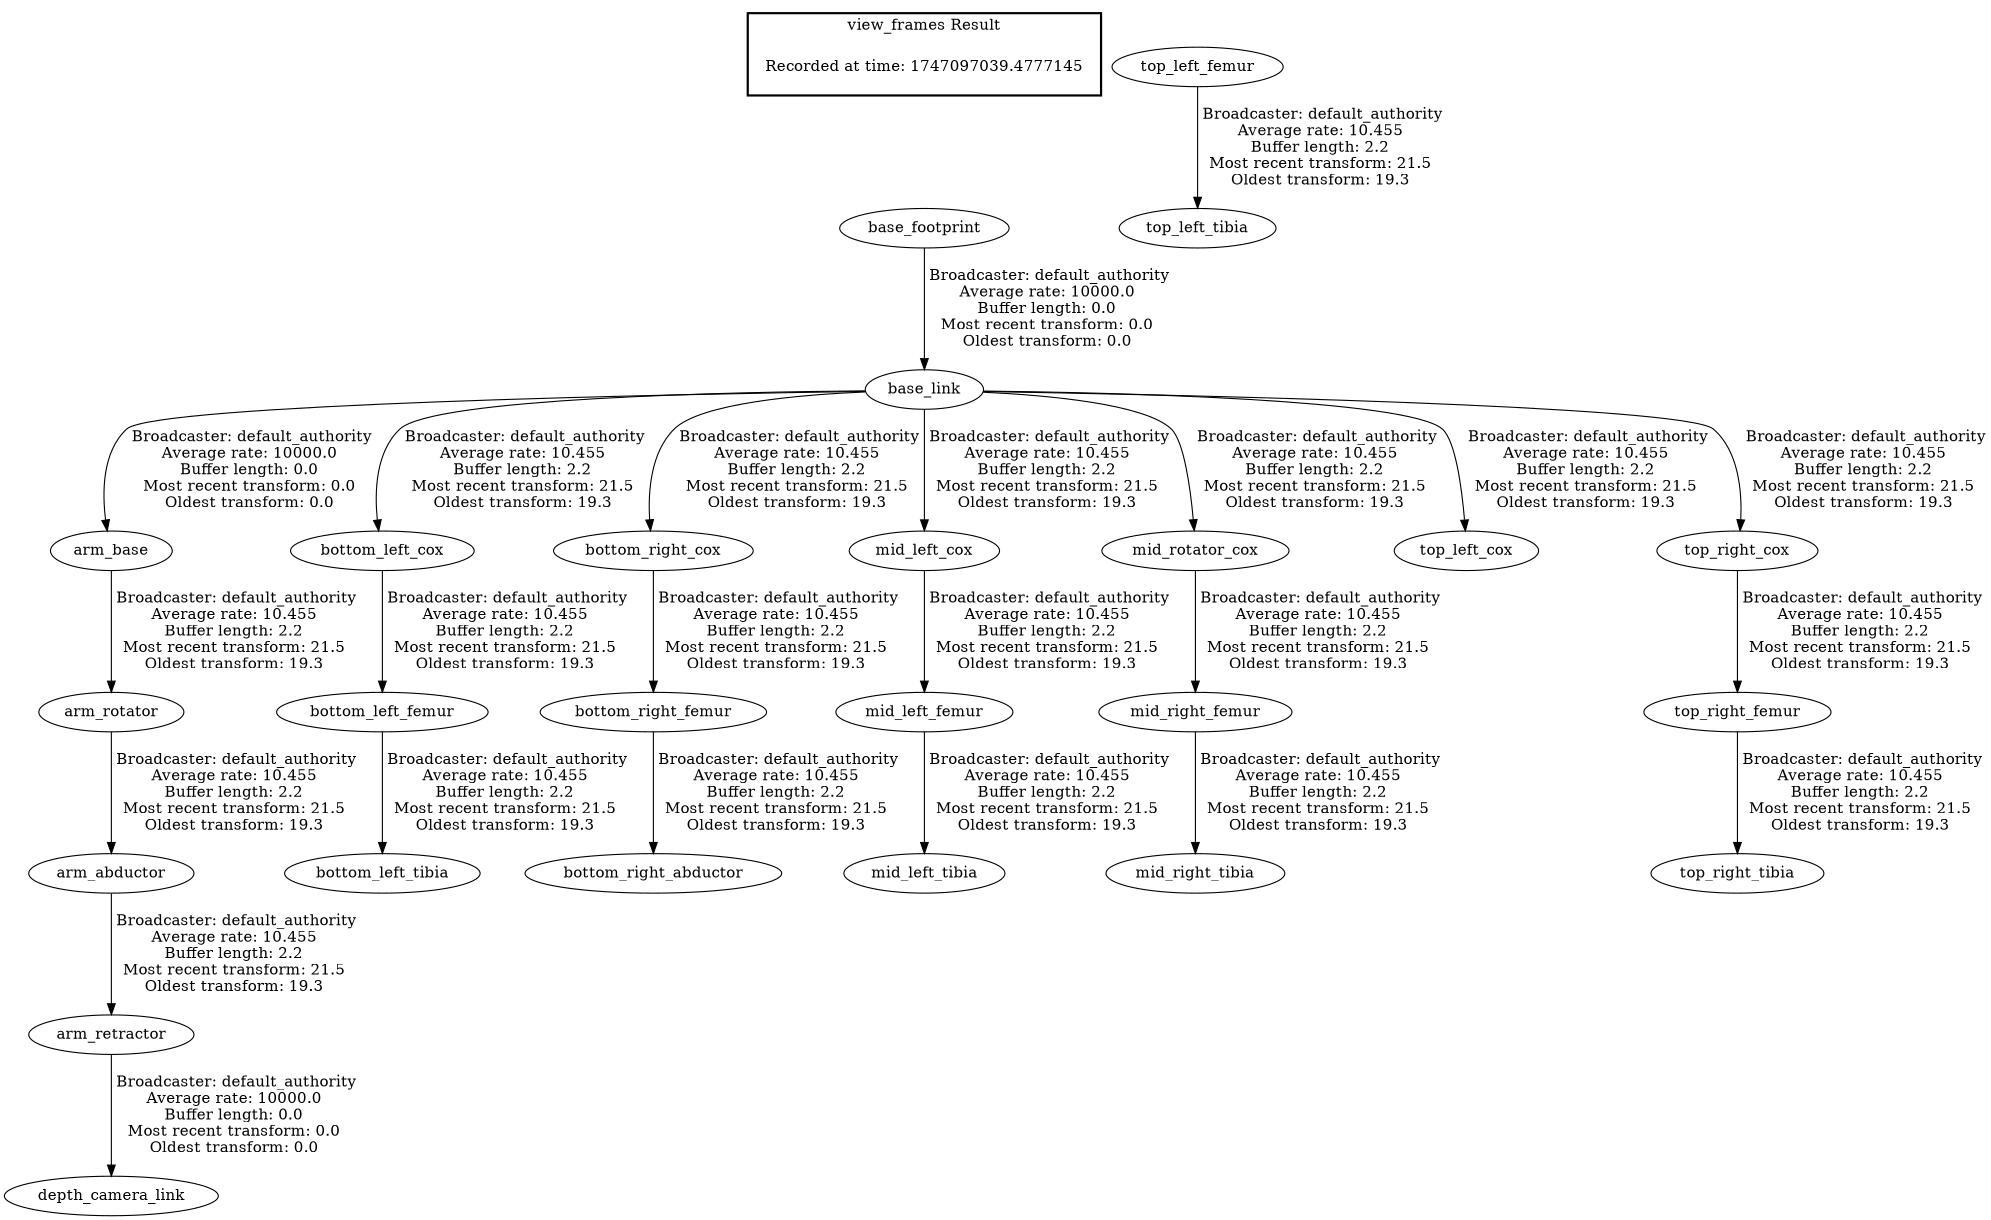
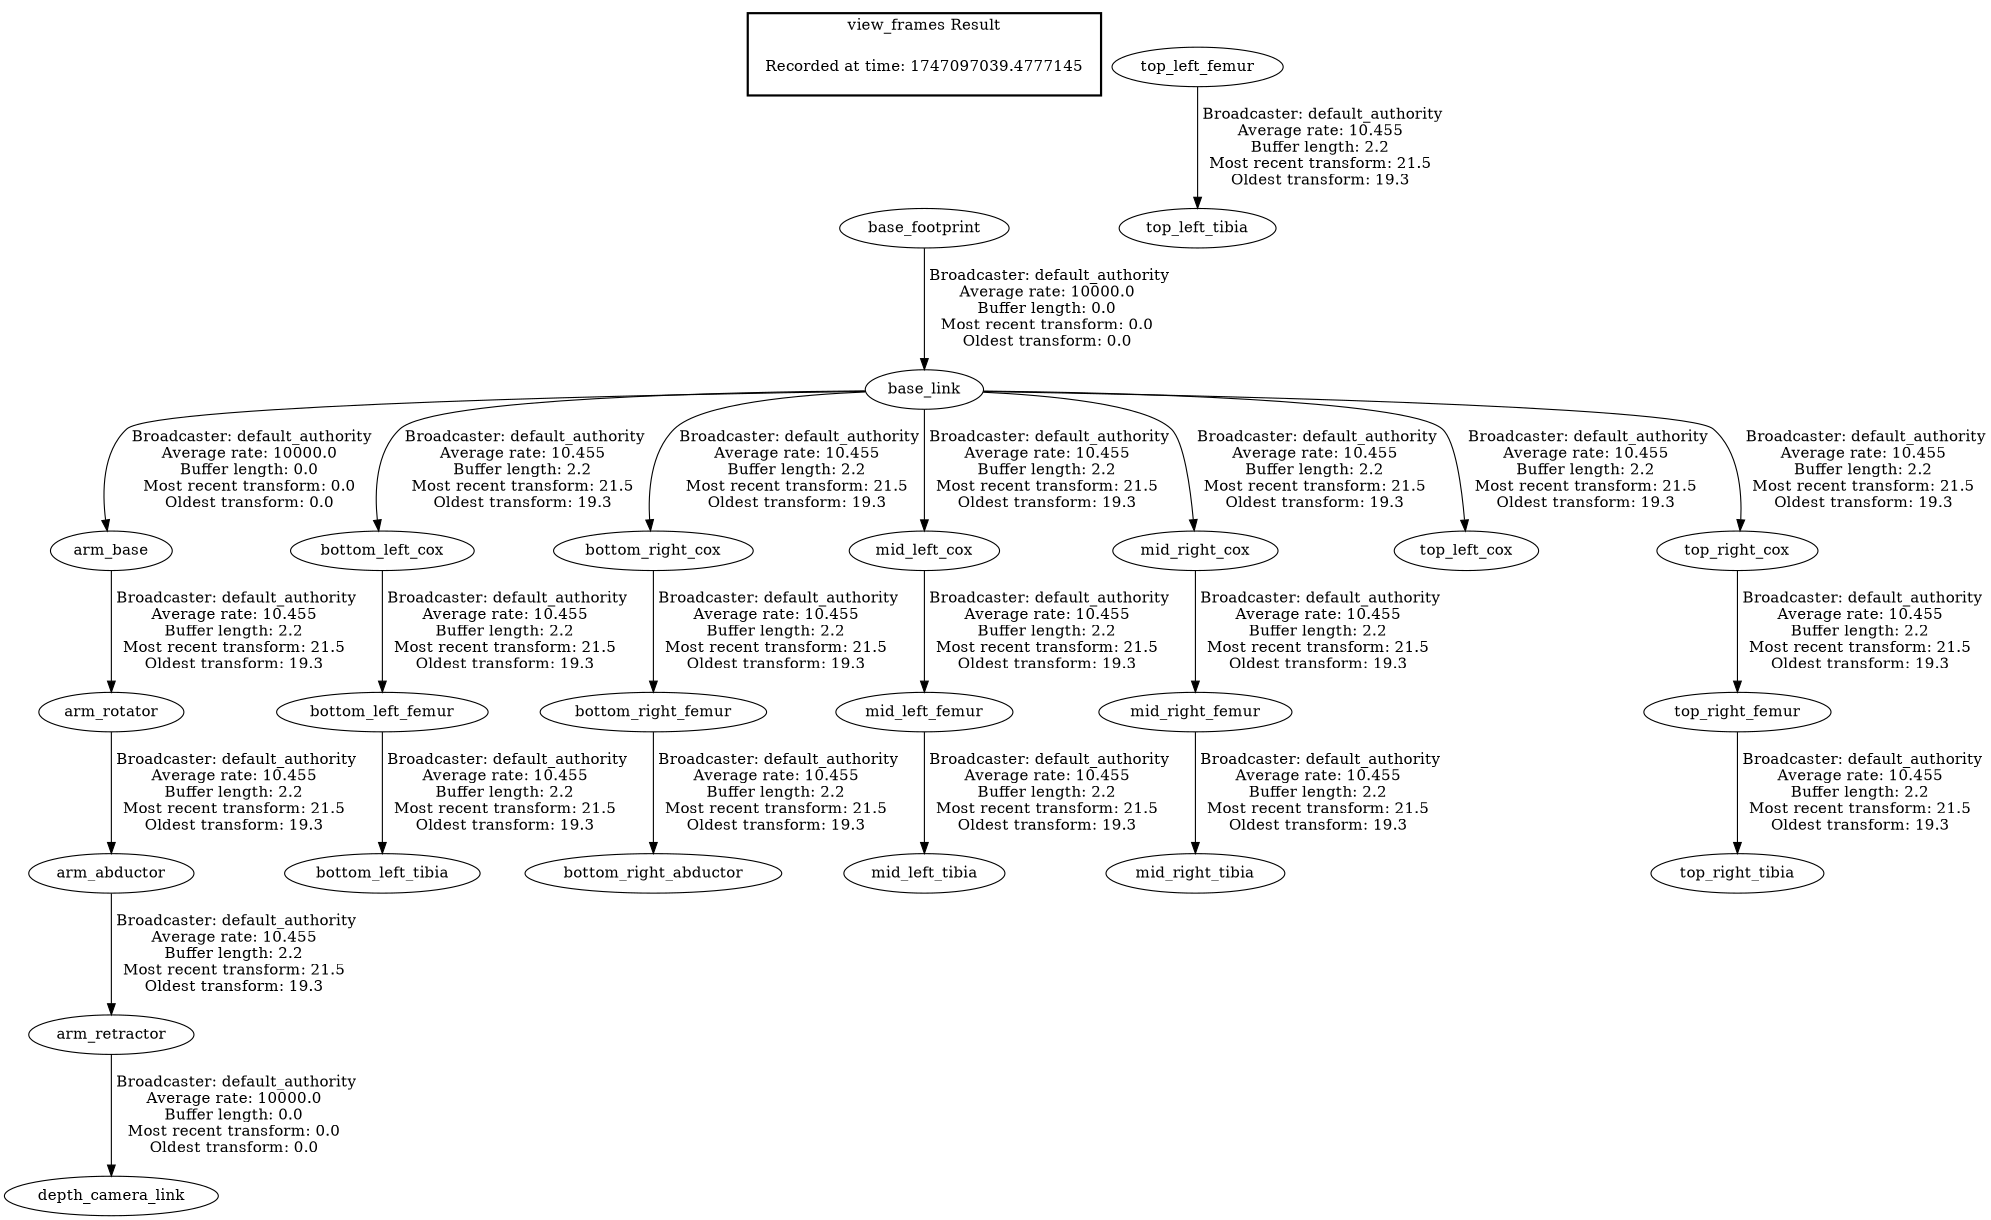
node "mid_rotator_cox": label "mid_rotator_cox" -> "mid_right_cox"
